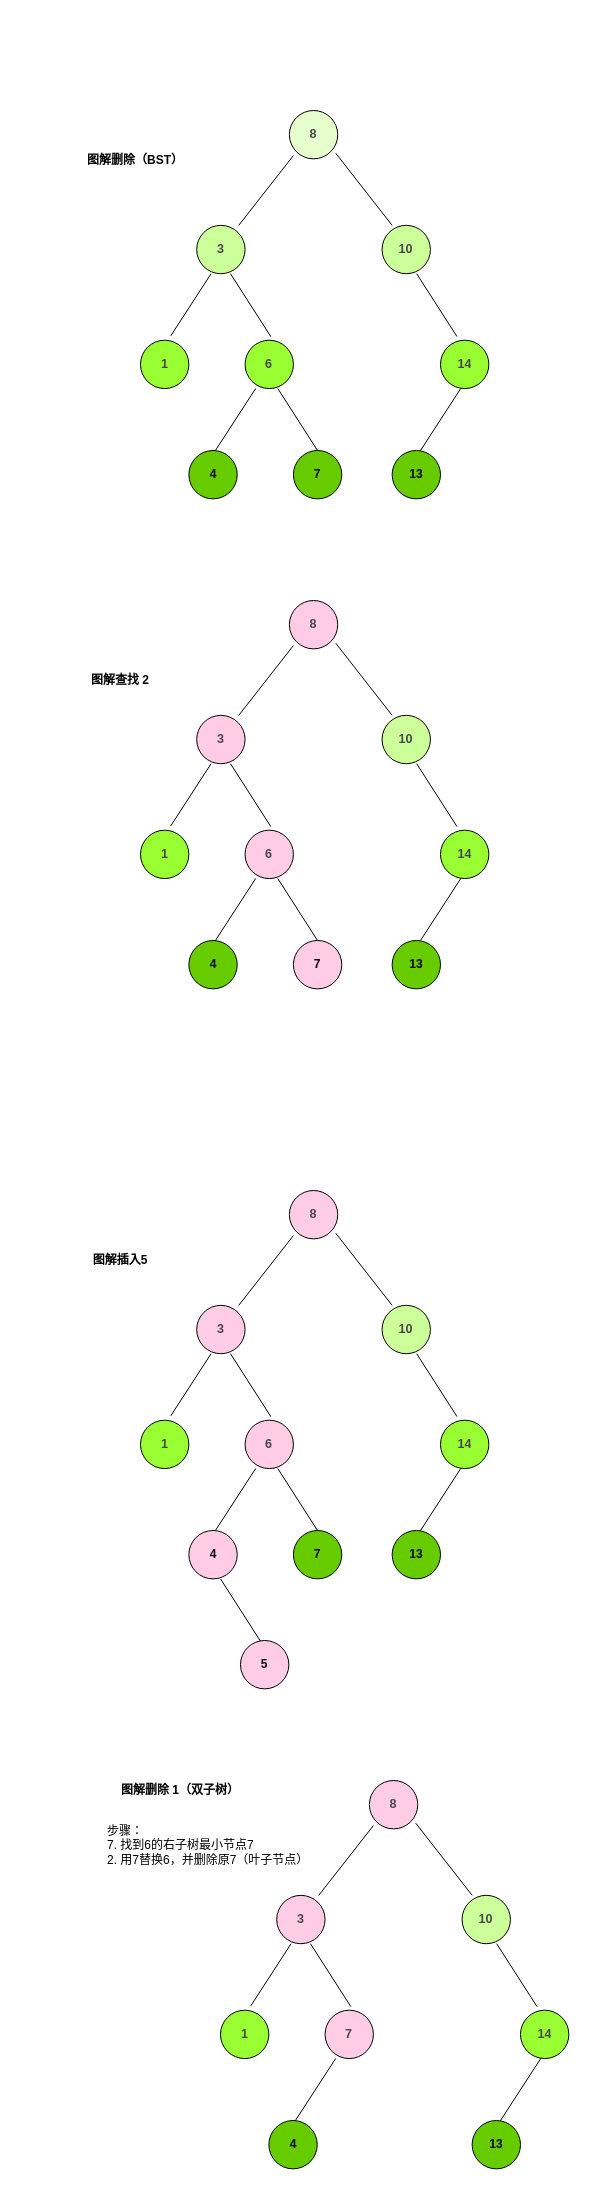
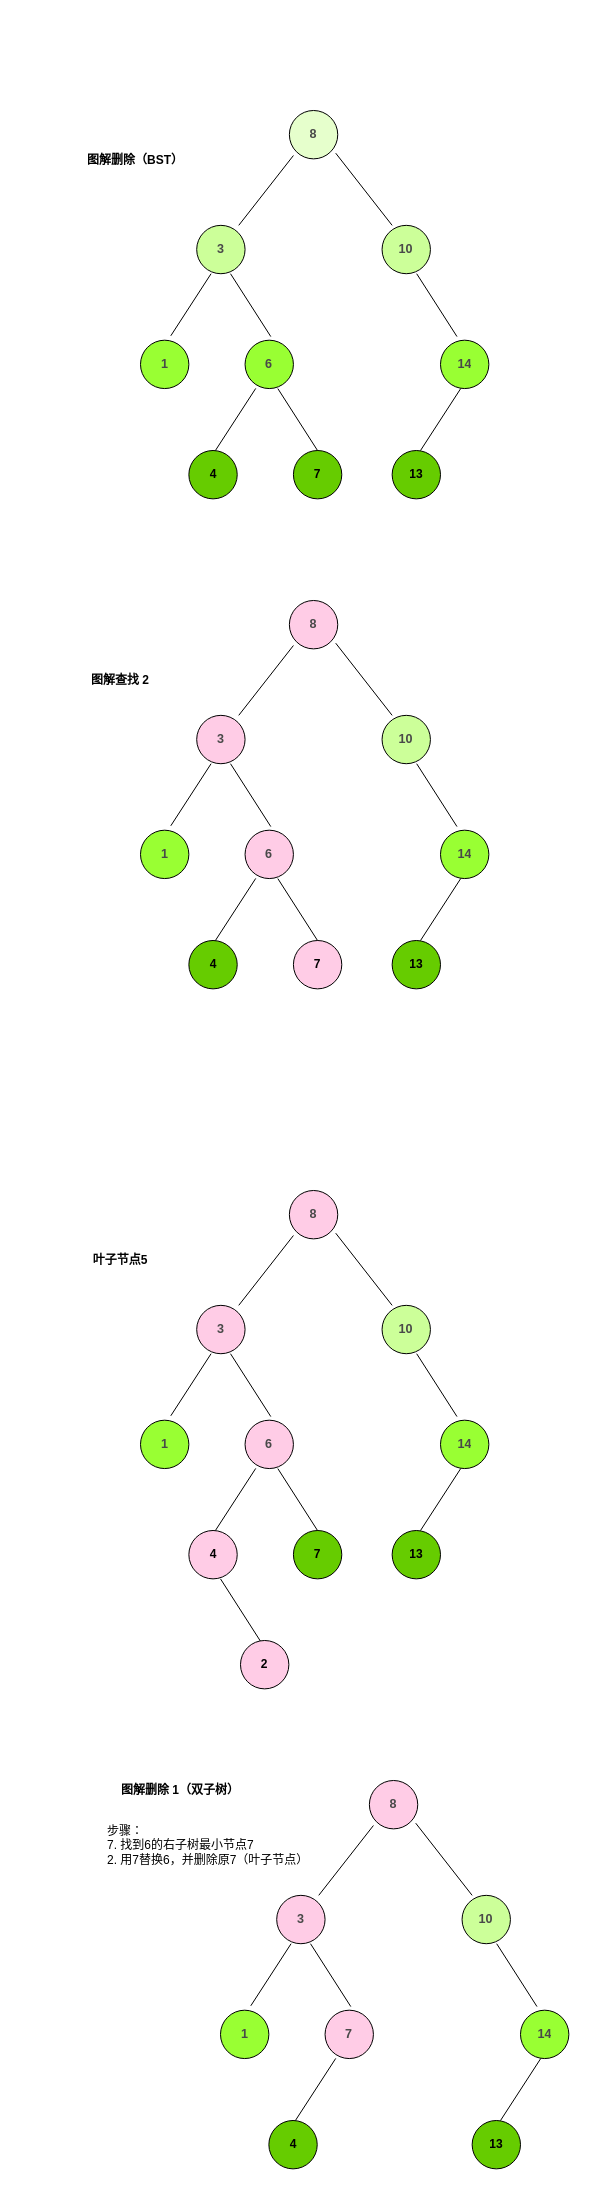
node "图解插入5": label "图解插入5" -> "叶子节点5"
node "5": label "5" -> "2"
